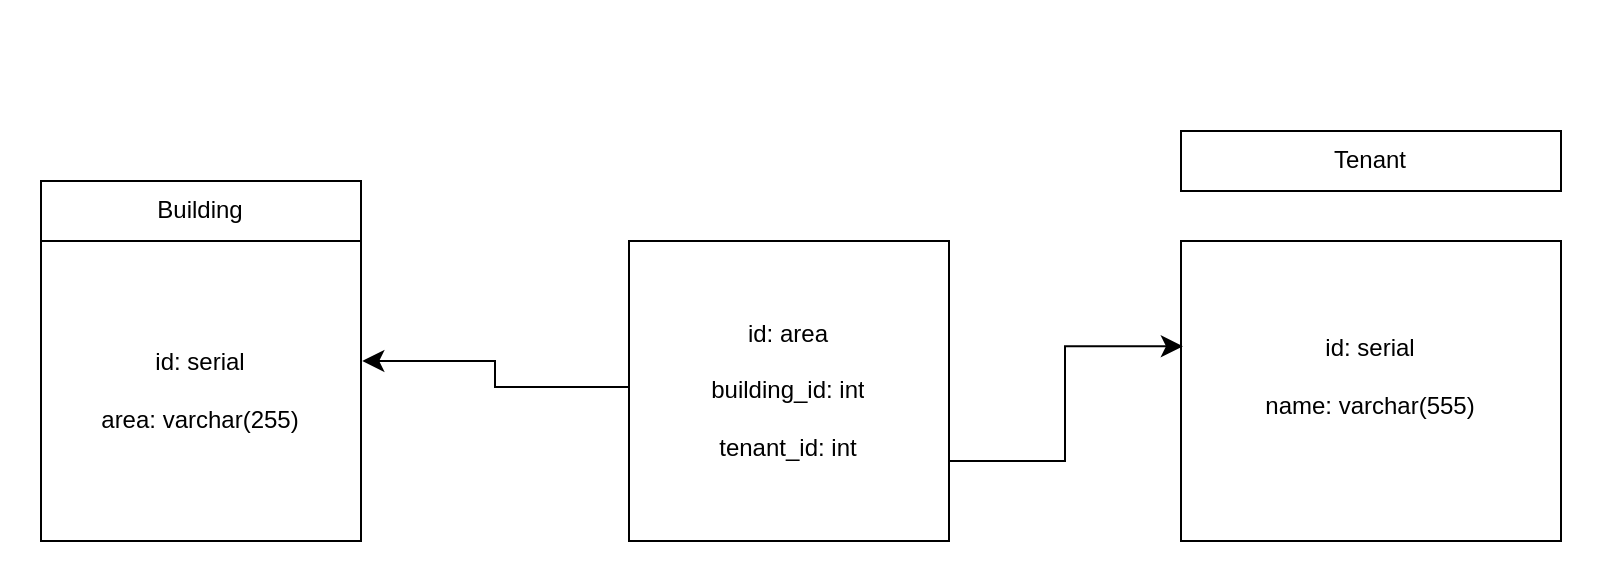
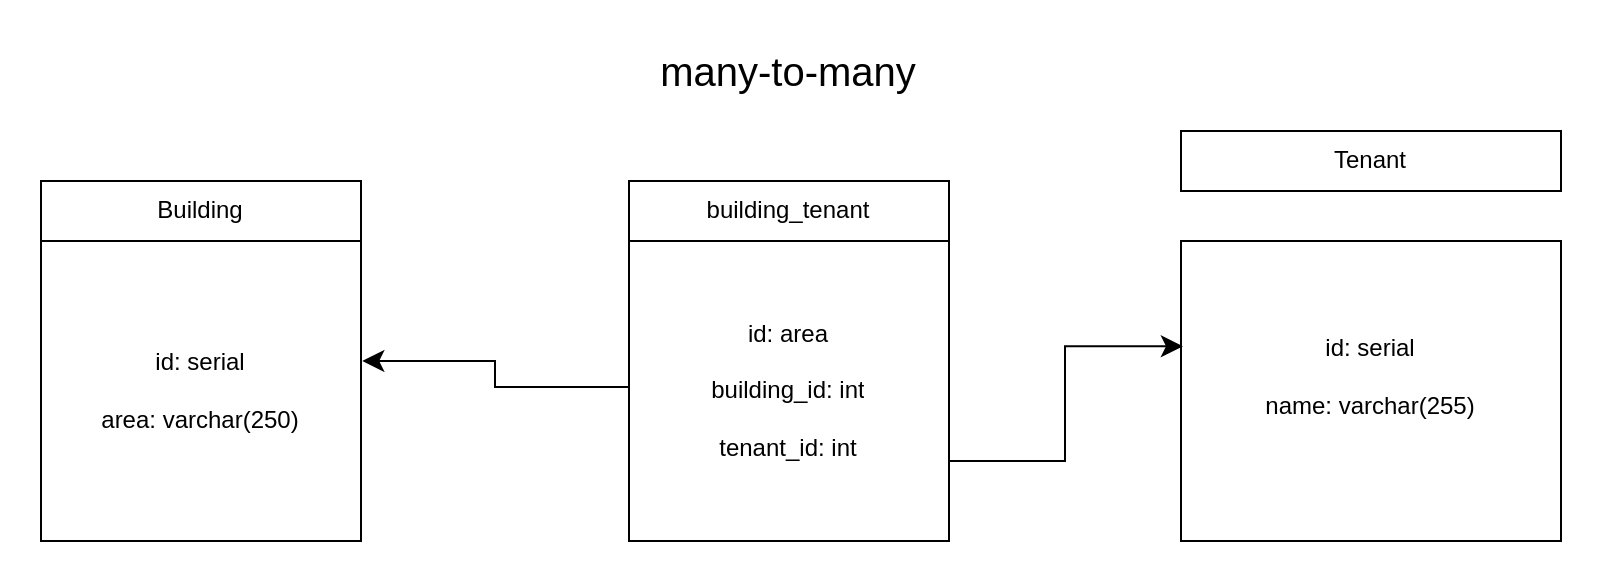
node "many-to-many": added
node "building_tenant": added
node "id: serial area: varchar(255)": label "id: serial area: varchar(255)" -> "id: serial area: varchar(250)"
node "id: serial name: varchar(555)": label "id: serial name: varchar(555)" -> "id: serial name: varchar(255)"
